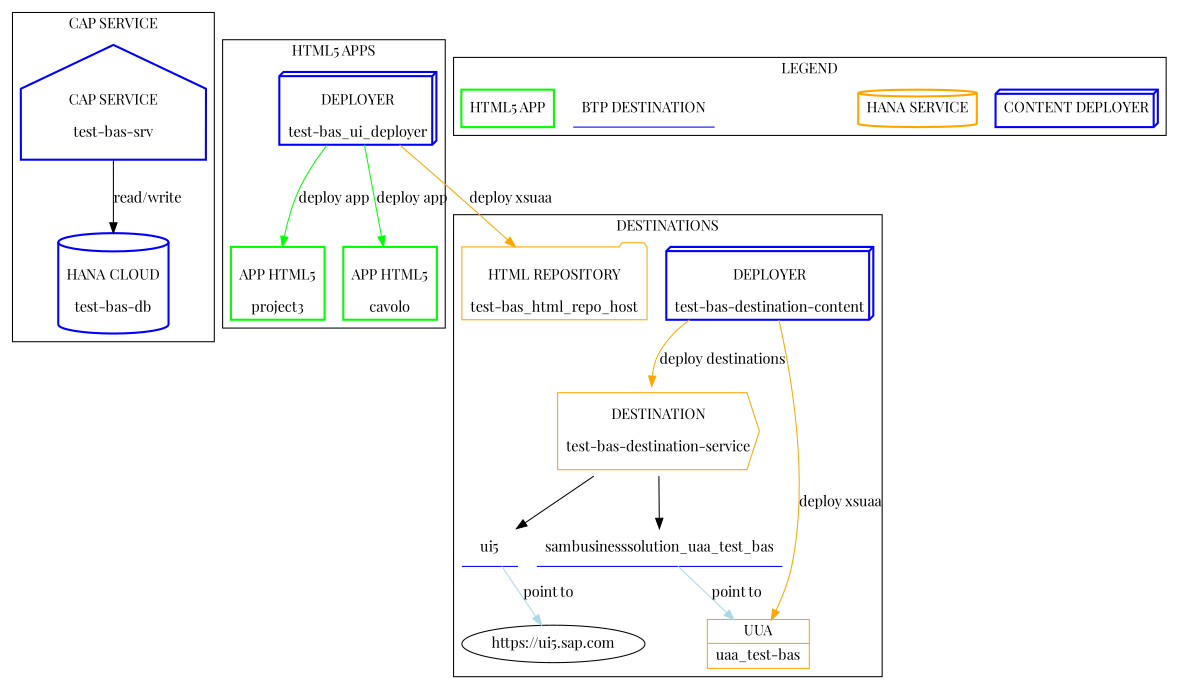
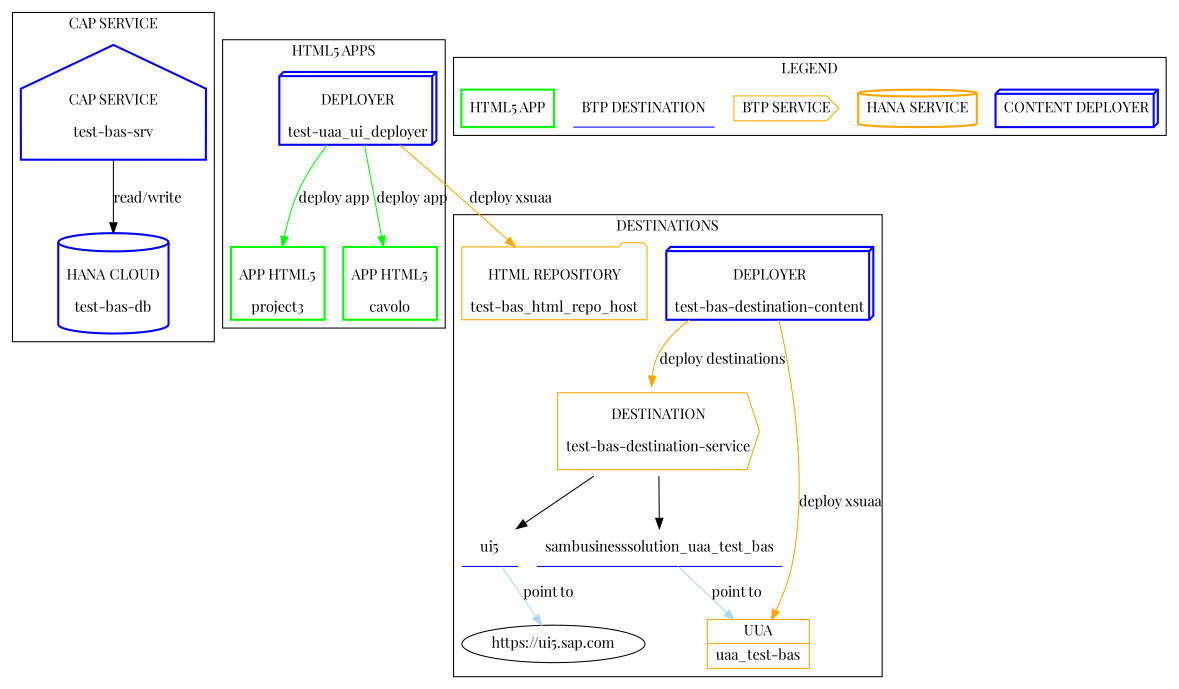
node "DEPLOYER test-bas_ui_deployer": label "DEPLOYER test-bas_ui_deployer" -> "DEPLOYER test-uaa_ui_deployer"
node "BTP SERVICE": added
